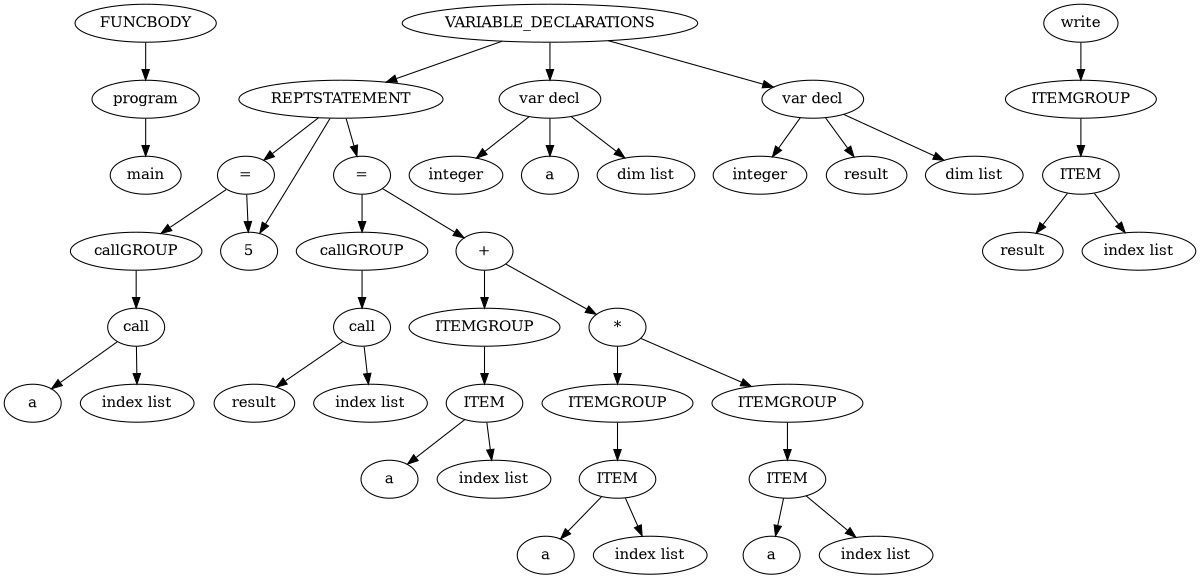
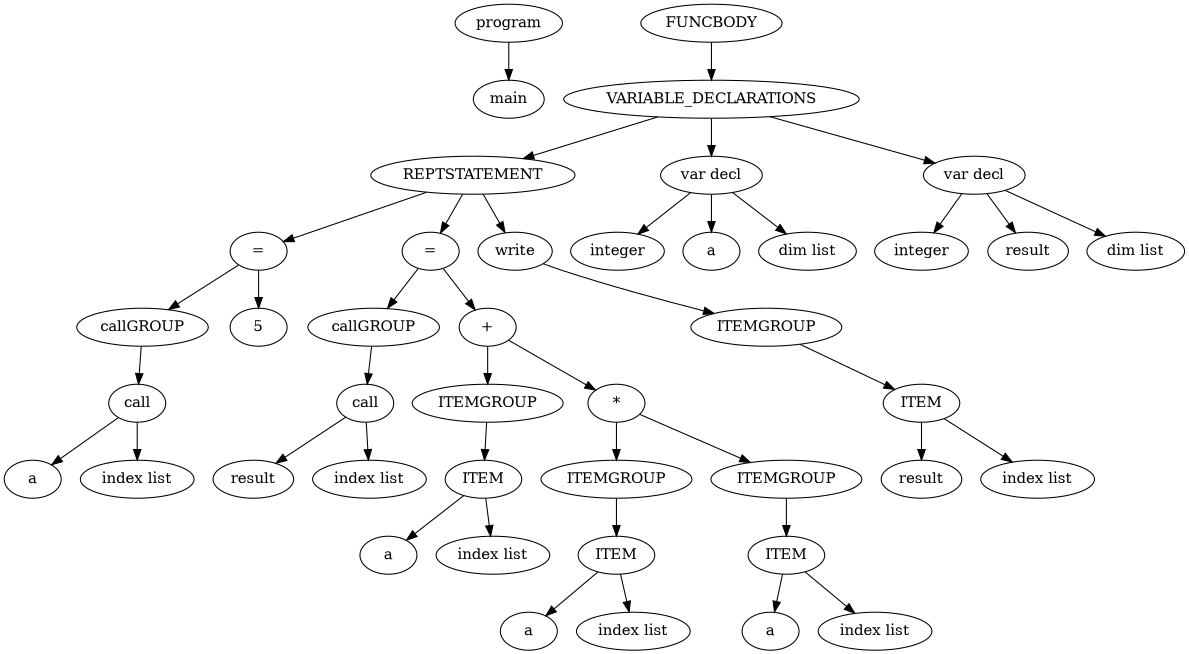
edge "FUNCBODY" -> "program": now "FUNCBODY" -> "VARIABLE_DECLARATIONS"
edge "REPTSTATEMENT" -> "5": now "REPTSTATEMENT" -> "write"
